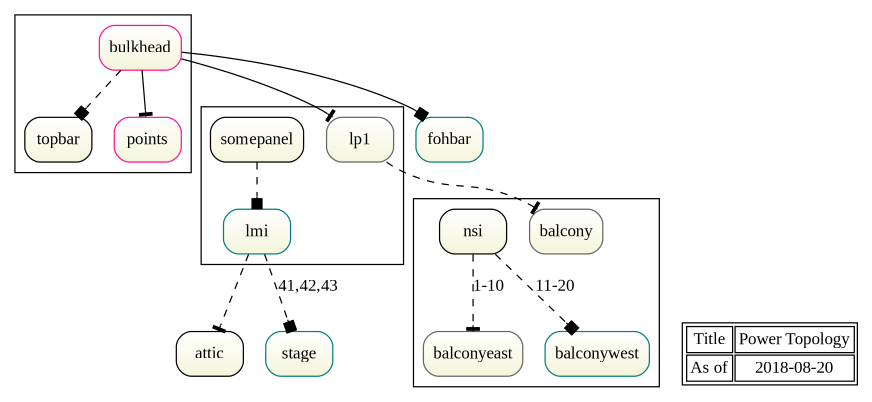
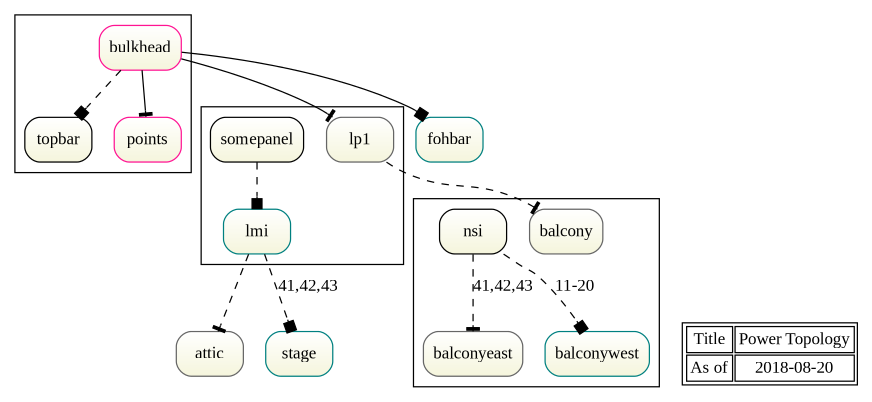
edge "nsi" -> "balconyeast": label "1-10" -> "41,42,43"
node "attic": color black -> gray40
